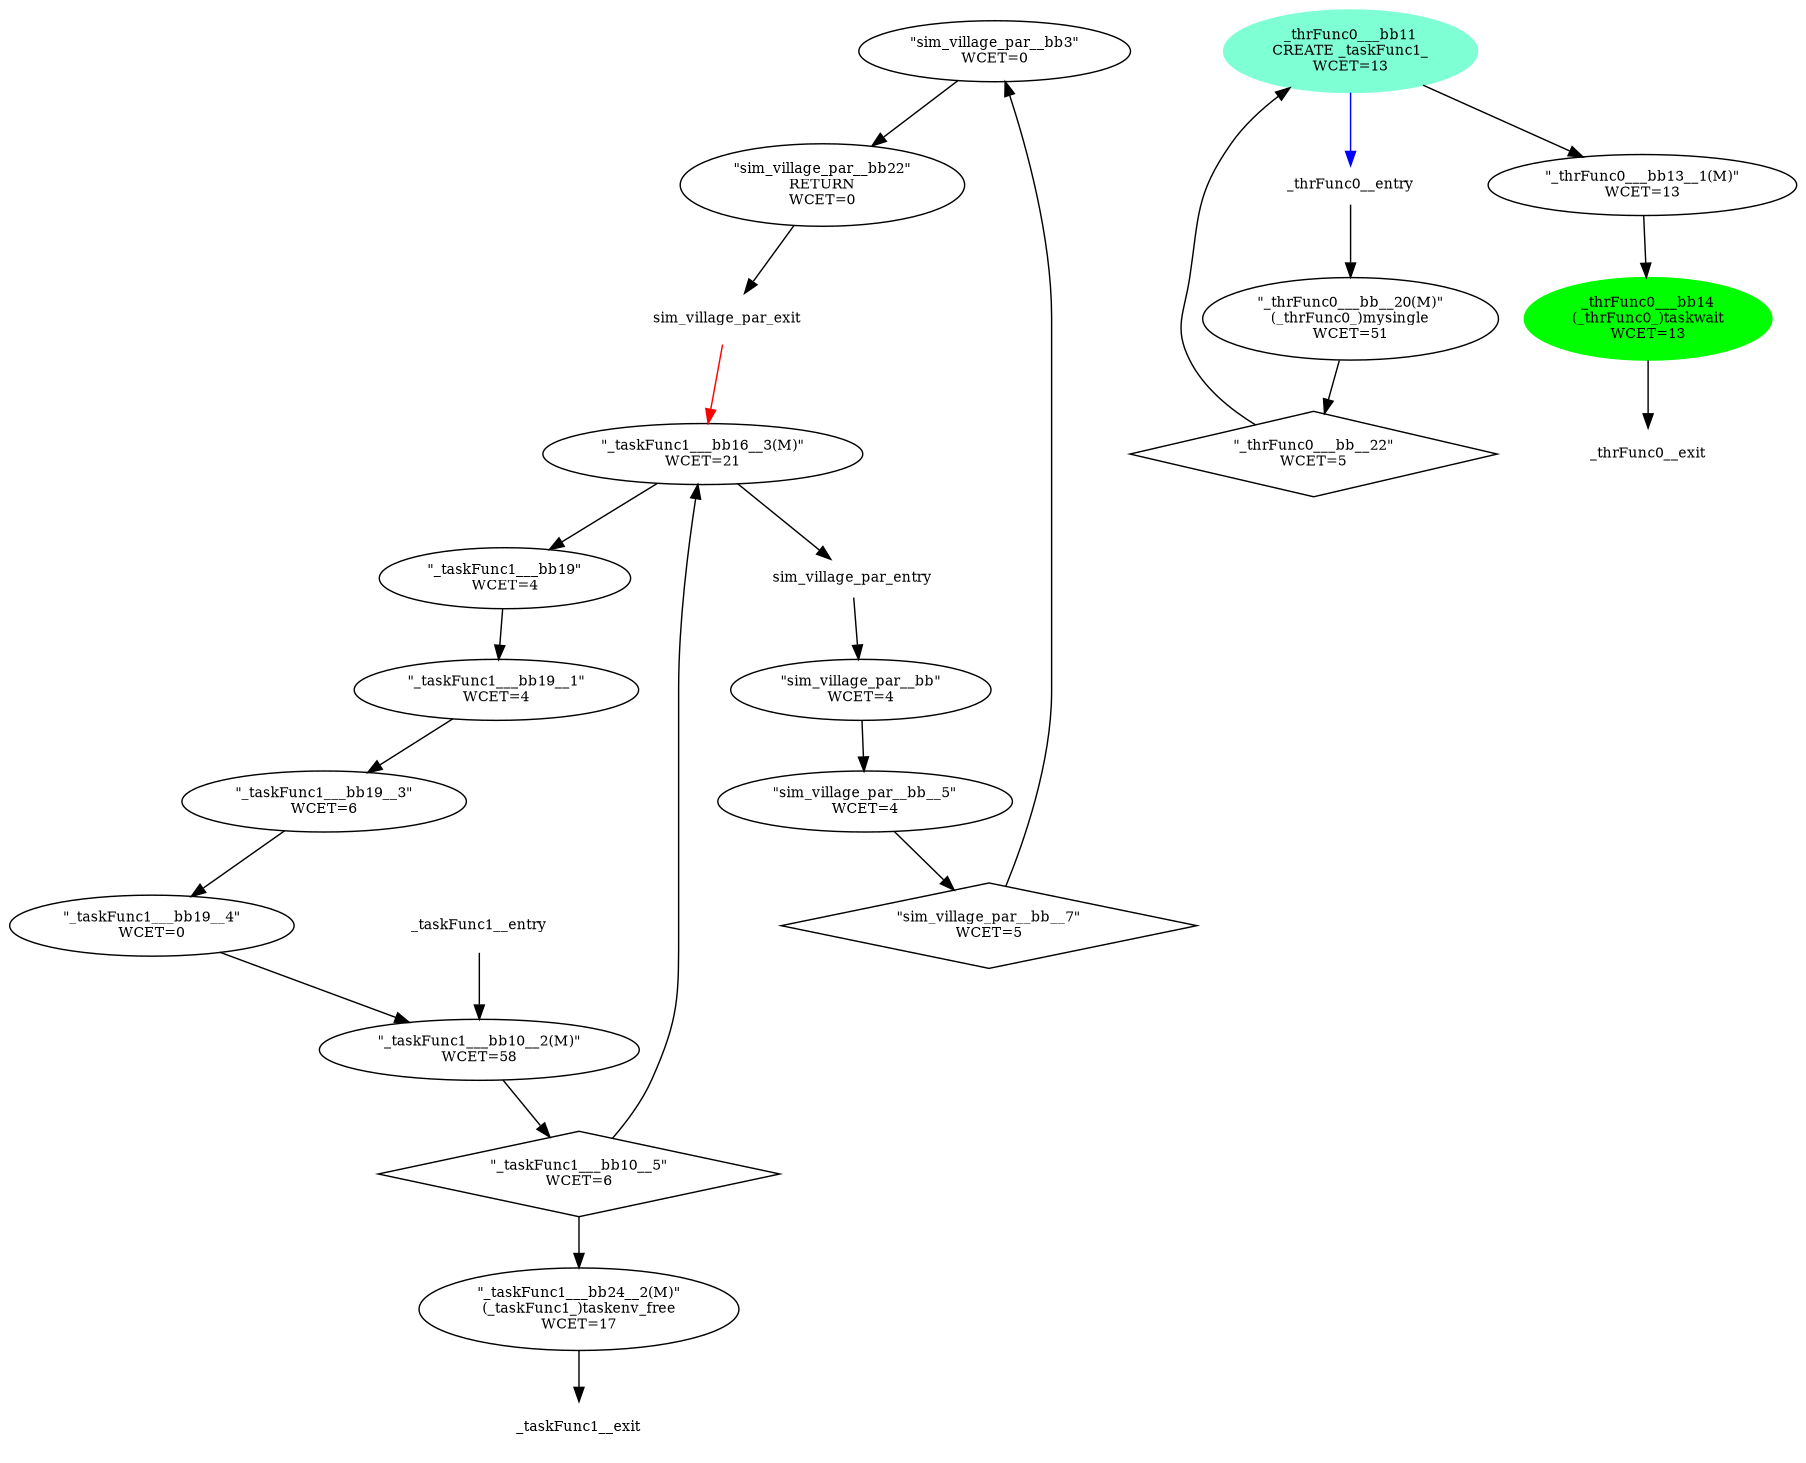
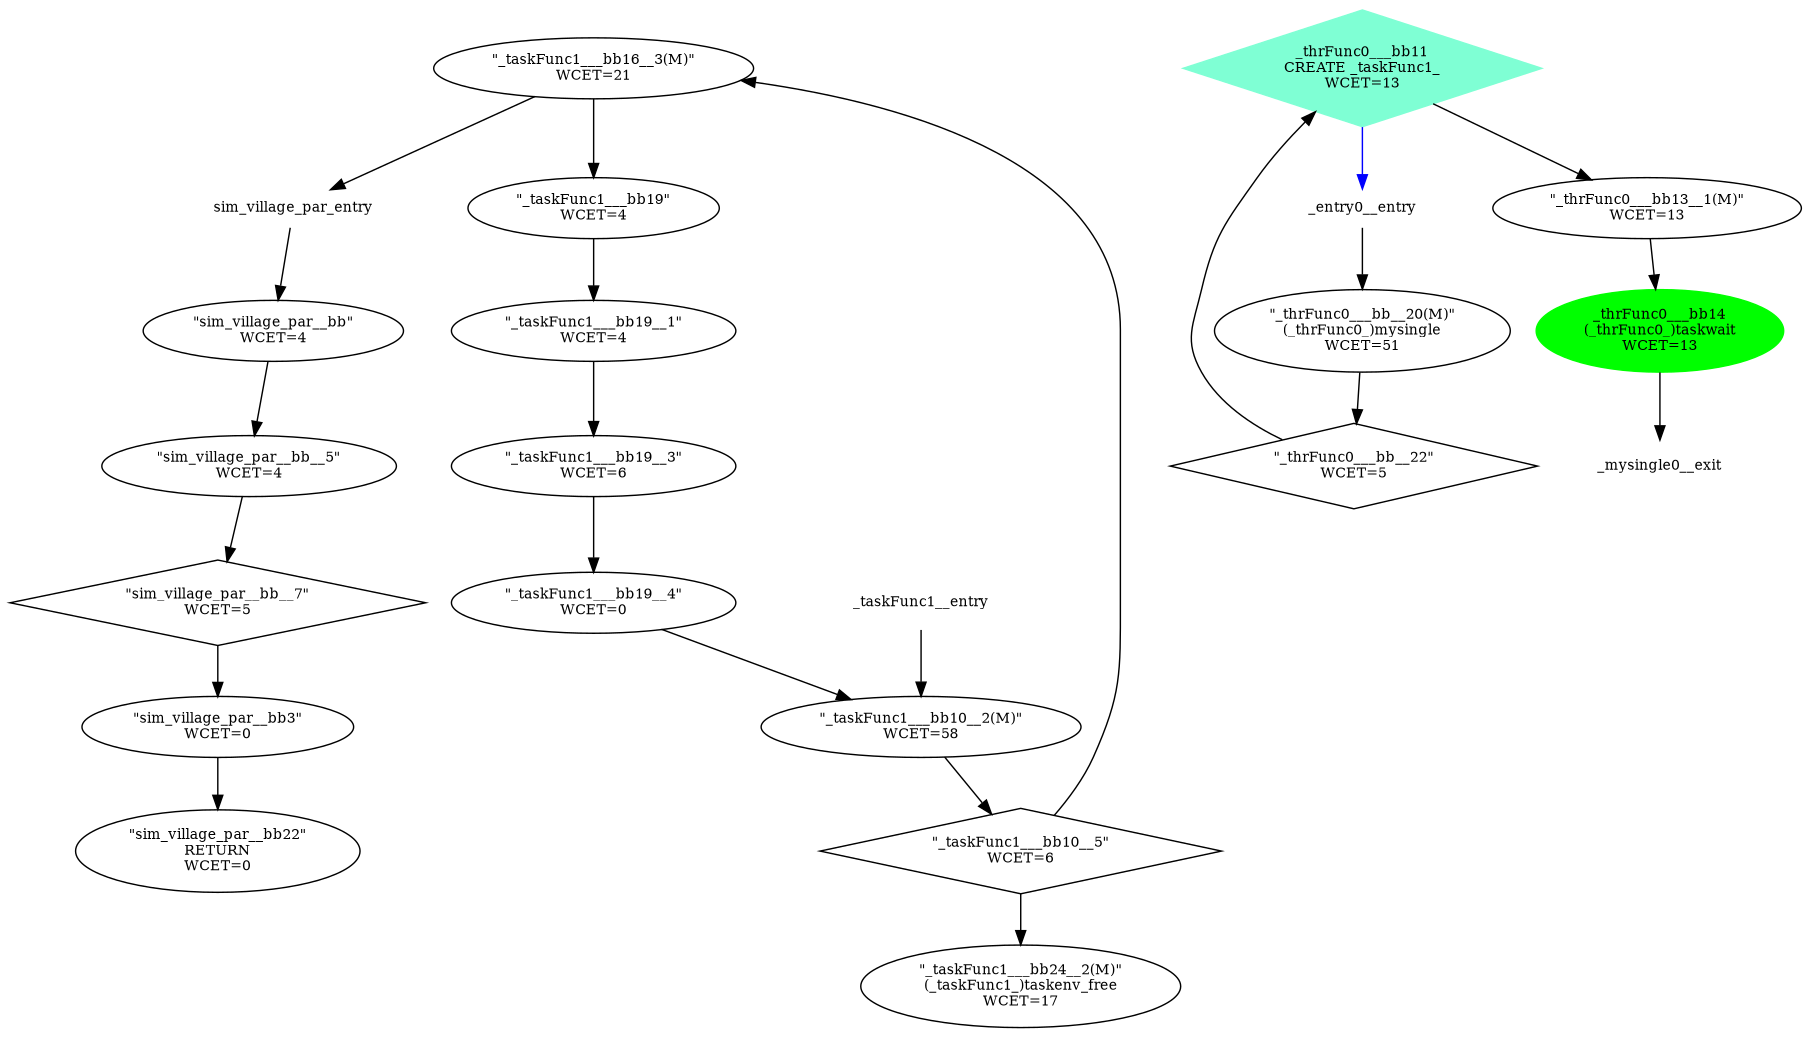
node "_thrFunc0___bb11 CREATE _taskFunc1_ WCET=13": shape ellipse -> diamond
node "_thrFunc0__entry": label "_thrFunc0__entry" -> "_entry0__entry"
node "sim_village_par_exit": removed
node "_thrFunc0__exit": label "_thrFunc0__exit" -> "_mysingle0__exit"
node "_taskFunc1__exit": removed
